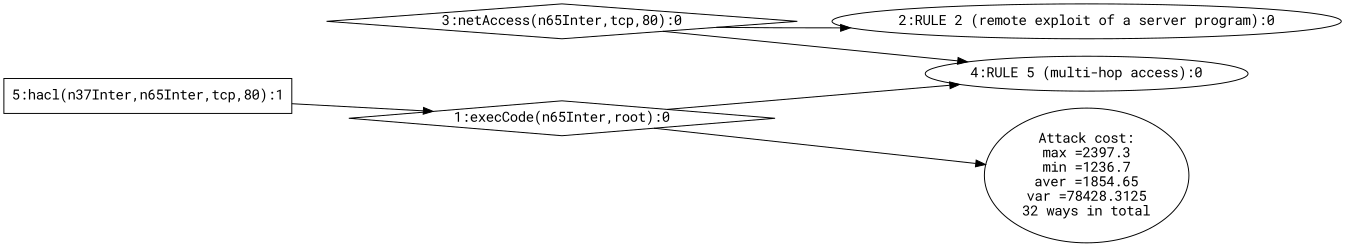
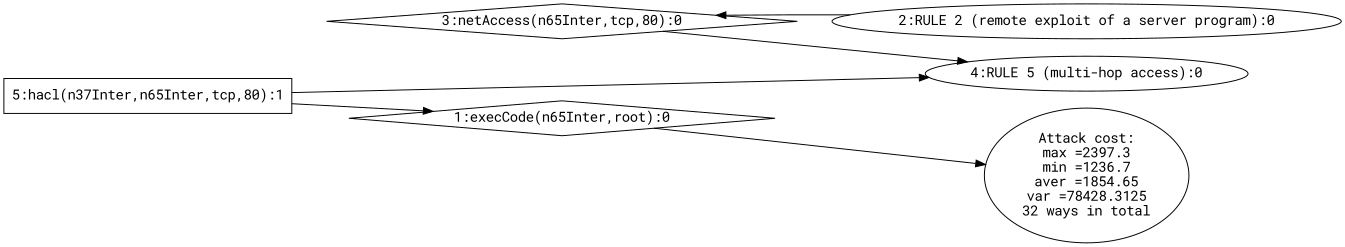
edge "3:netAccess(n65Inter,tcp,80):0" -> "2:RULE 2 (remote exploit of a server program):0": reversed
edge "1:execCode(n65Inter,root):0" -> "4:RULE 5 (multi-hop access):0": now "5:hacl(n37Inter,n65Inter,tcp,80):1" -> "4:RULE 5 (multi-hop access):0"
